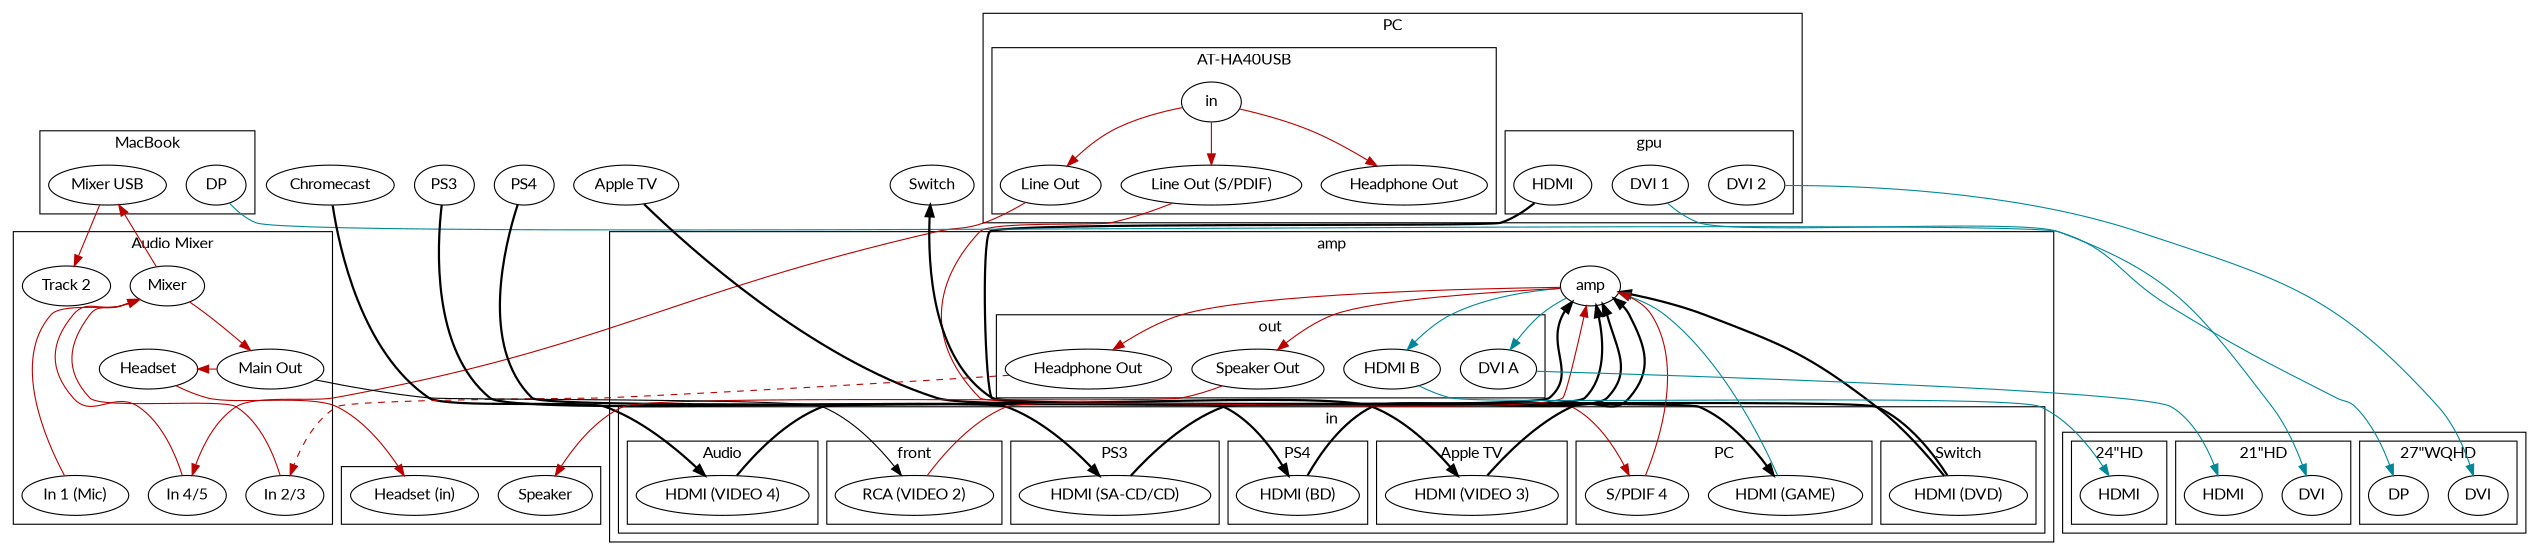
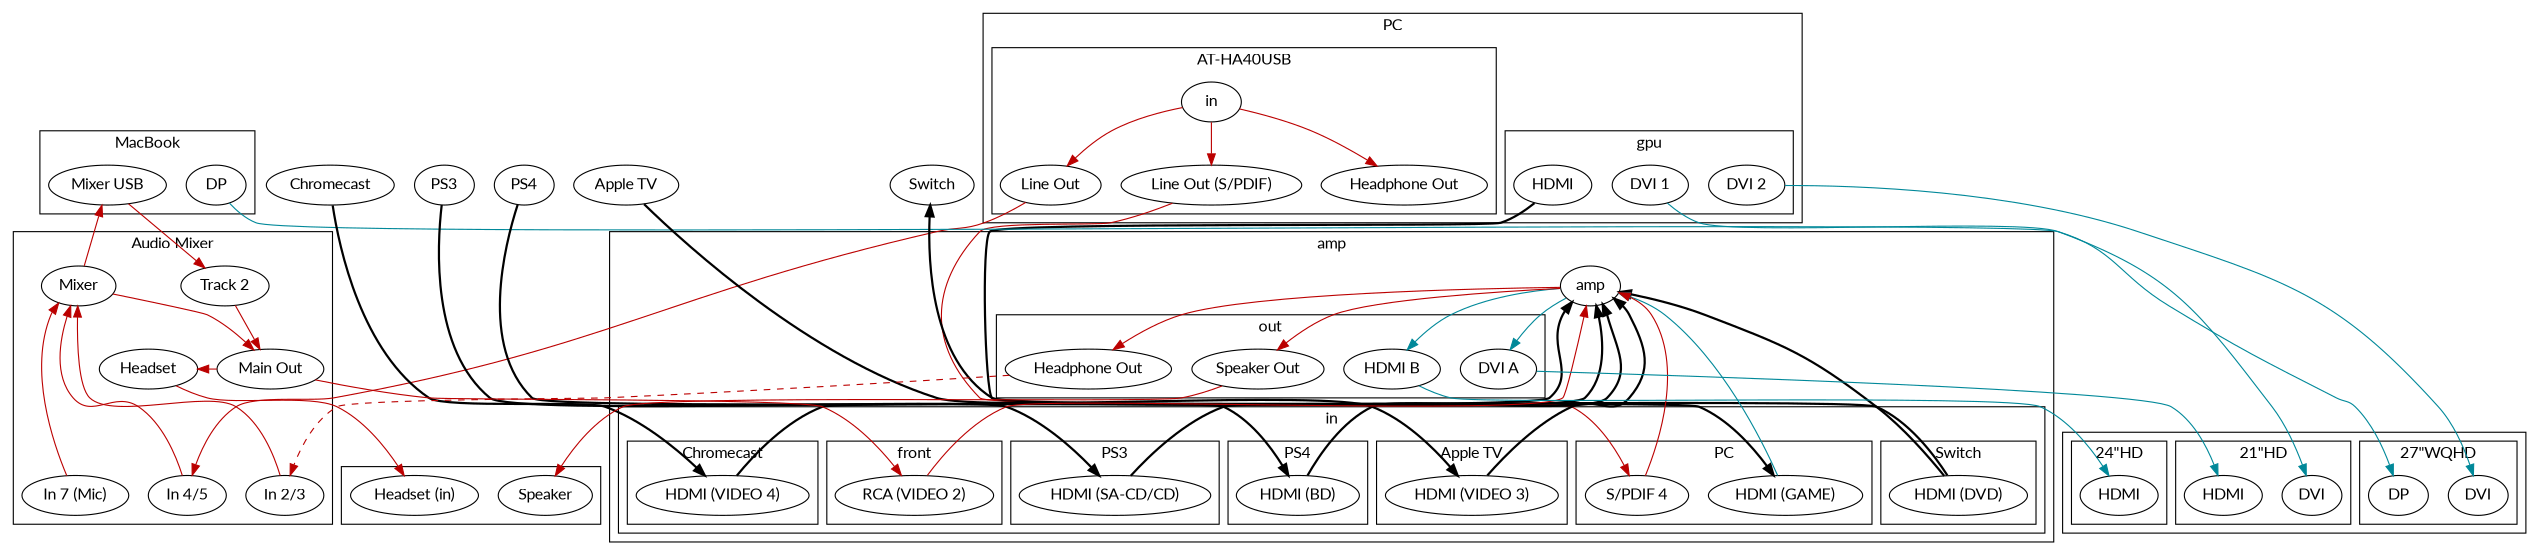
edge "Track 2" -> "Main Out": added
edge "Main Out" -> "RCA (VIDEO 2)": color black -> #bb0000
cluster "Audio": label "Audio" -> "Chromecast"
node "In 1 (Mic)": label "In 1 (Mic)" -> "In 7 (Mic)"
